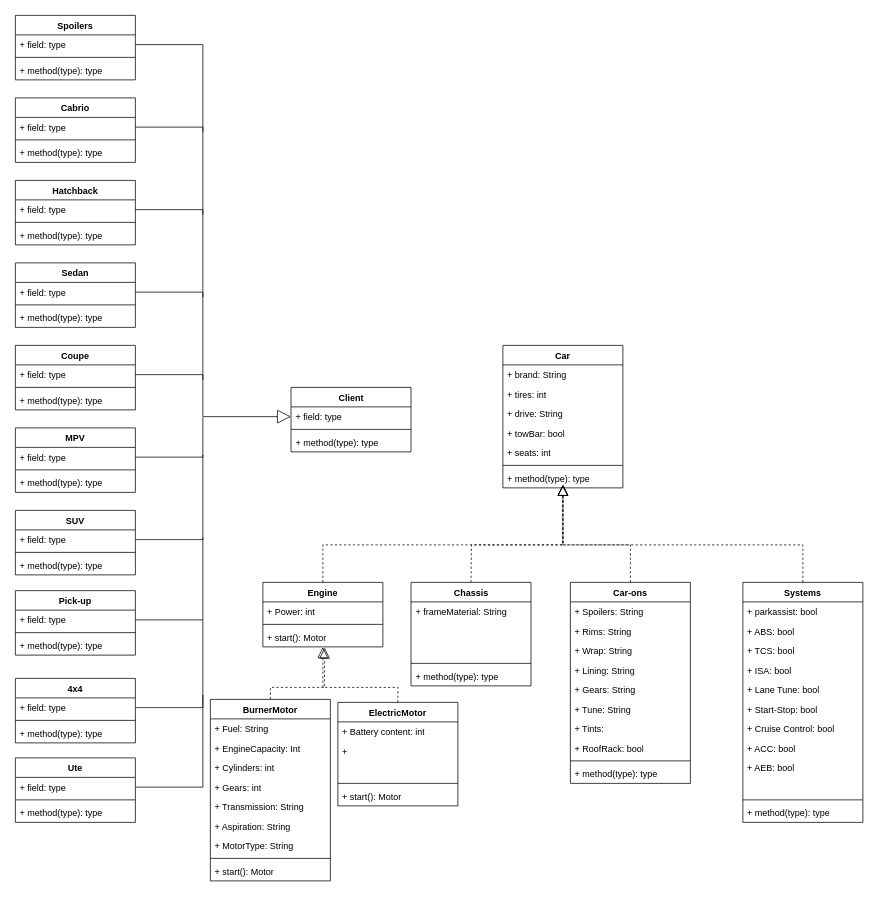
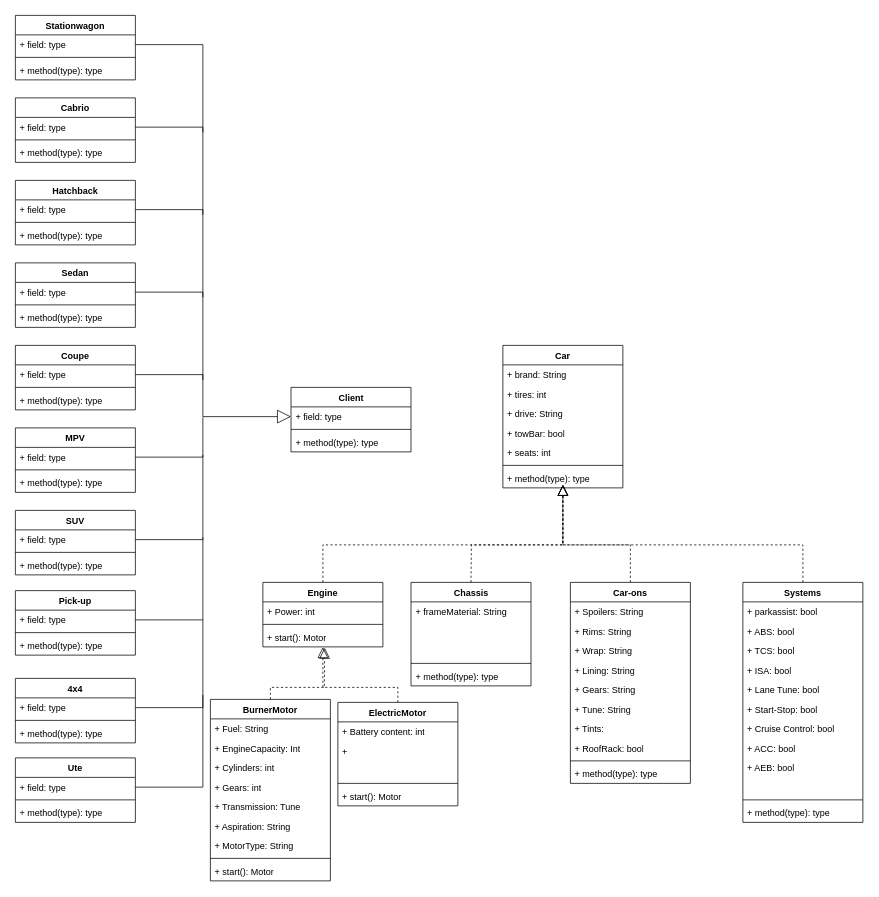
node "Spoilers": label "Spoilers" -> "Stationwagon"
node "+ Transmission: String": label "+ Transmission: String" -> "+ Transmission: Tune"
